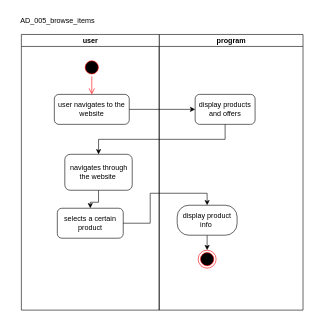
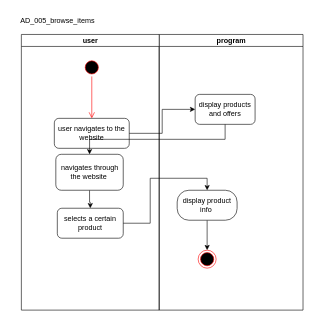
node "user navigates to the website": moved (92, 110) -> (92, 134)
node "navigates through the website": moved (99, 173) -> (90, 173)
node "display product info": moved (207, 221) -> (207, 206)
